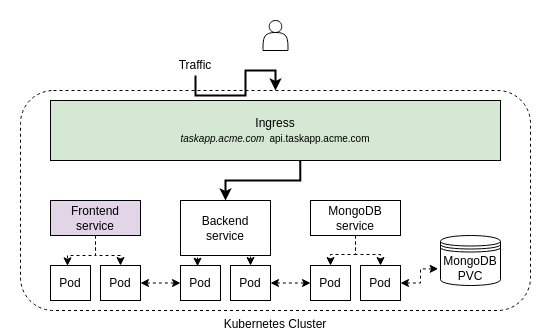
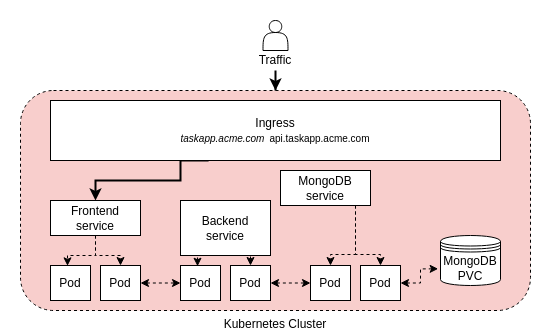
node "Traffic": moved (196, 66) -> (276, 61)
node "Ingress taskapp.acme.com api.taskapp.acme.com": fillcolor #d5e8d4 -> #ffffff
edge "Ingress taskapp.acme.com api.taskapp.acme.com" -> "Frontend service": added
edge "Ingress taskapp.acme.com api.taskapp.acme.com" -> "Backend service": removed
node "Kubernetes Cluster": fillcolor #ffffff -> #f8cecc
node "Frontend service": fillcolor #e1d5e7 -> #ffffff
node "MongoDB service": moved (356, 218) -> (326, 188)
